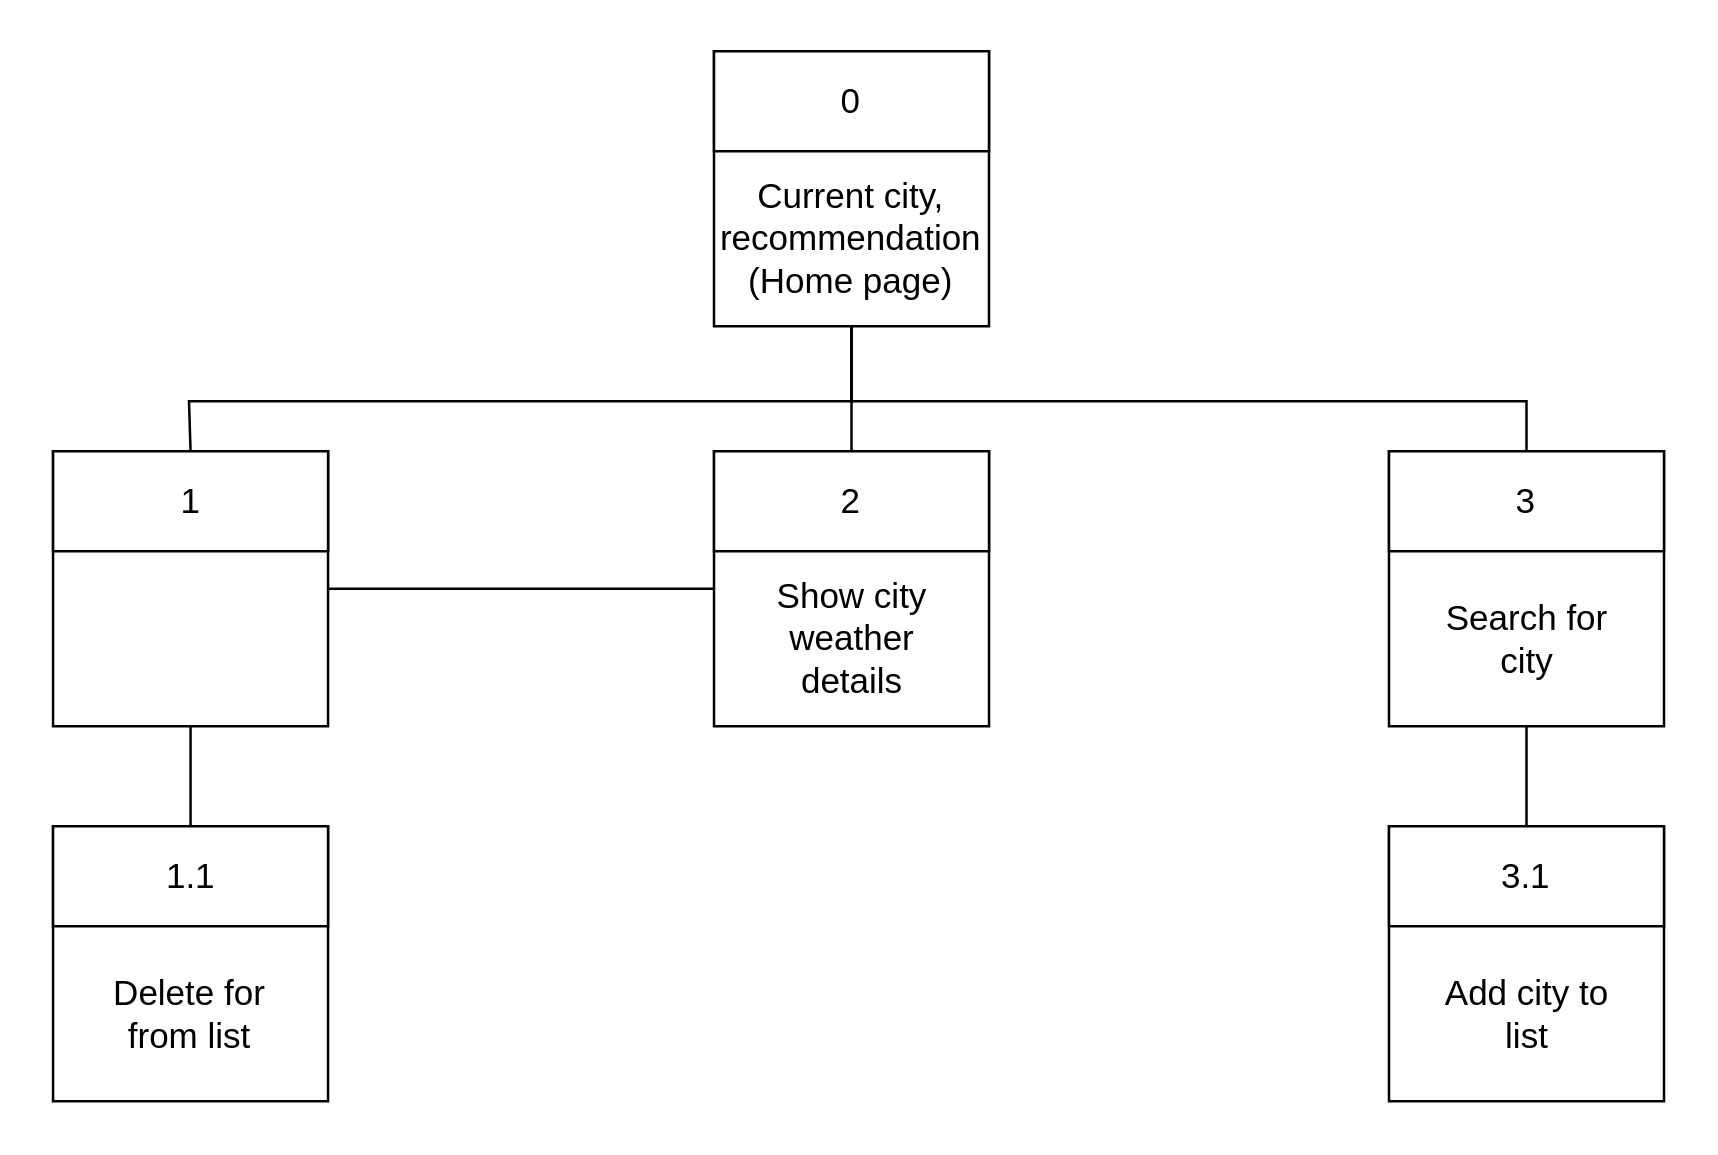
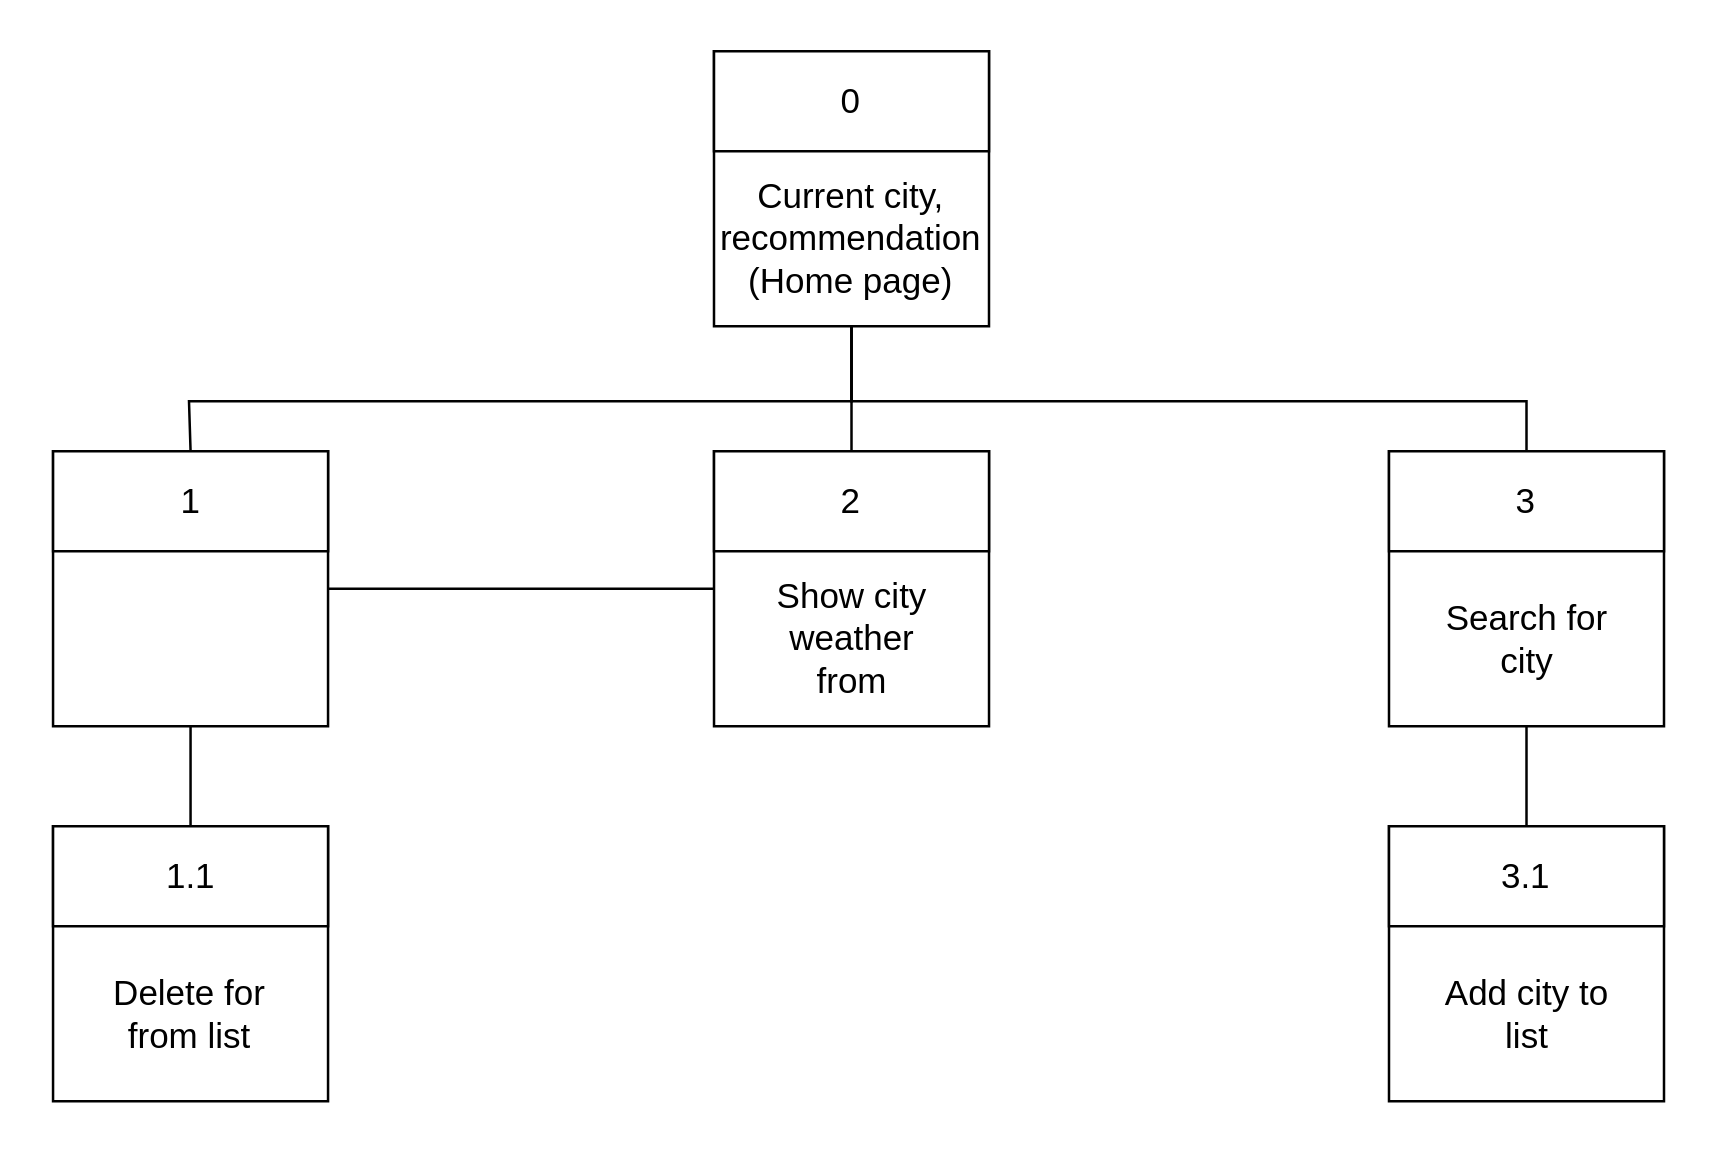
node "Show city weather details": label "Show city weather details" -> "Show city weather from"
